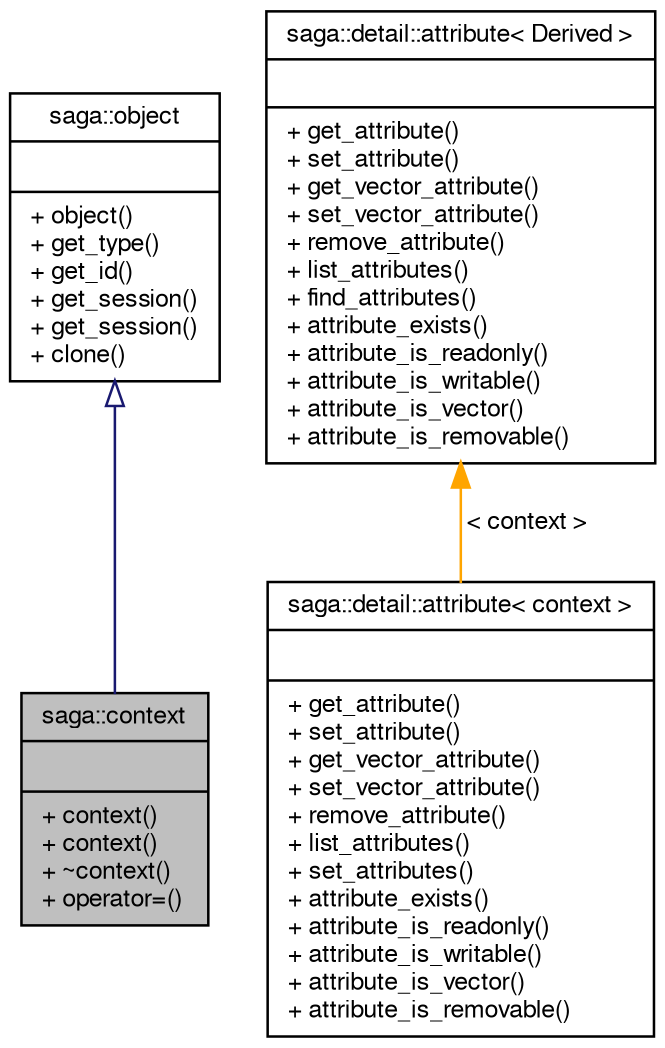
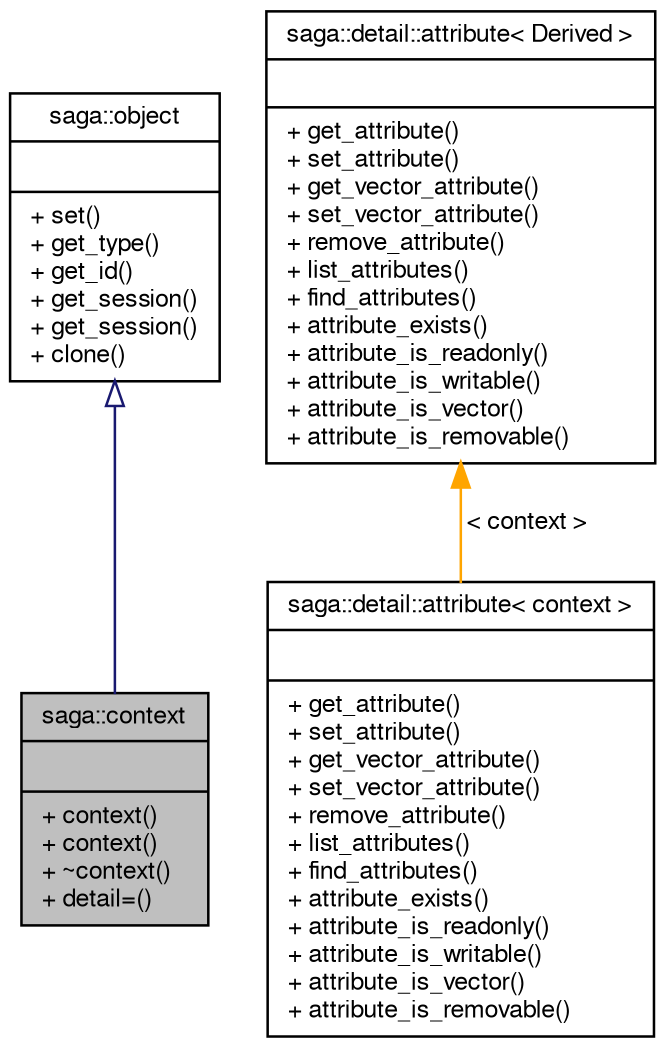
node "saga::object": text "+ object()" -> "+ set()"
node "saga::detail::attribute< context >": text "+ set_attributes()" -> "+ find_attributes()"
node "saga::context": text "+ operator=()" -> "+ detail=()"
